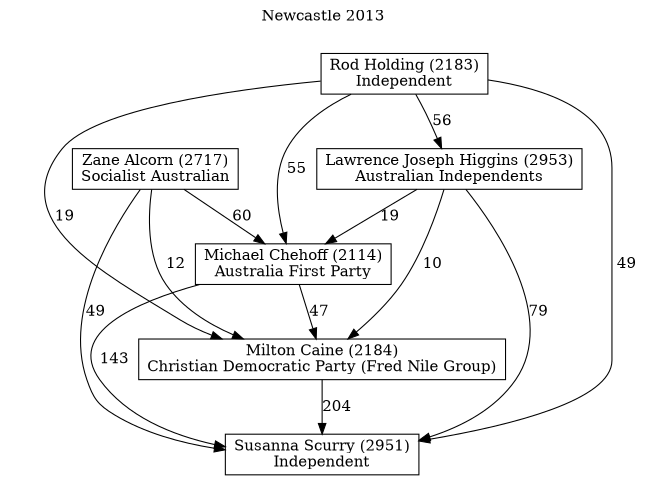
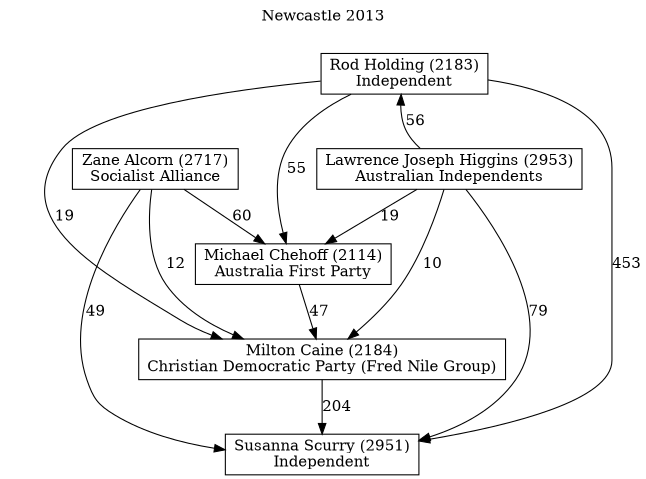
edge "Rod Holding (2183) Independent" -> "Lawrence Joseph Higgins (2953) Australian Independents": reversed
node "Zane Alcorn (2717) Socialist Australian": label "Zane Alcorn (2717) Socialist Australian" -> "Zane Alcorn (2717) Socialist Alliance"
edge "Rod Holding (2183) Independent" -> "Susanna Scurry (2951) Independent": label "49" -> "453"
edge "Michael Chehoff (2114) Australia First Party" -> "Susanna Scurry (2951) Independent": removed, label "143"
